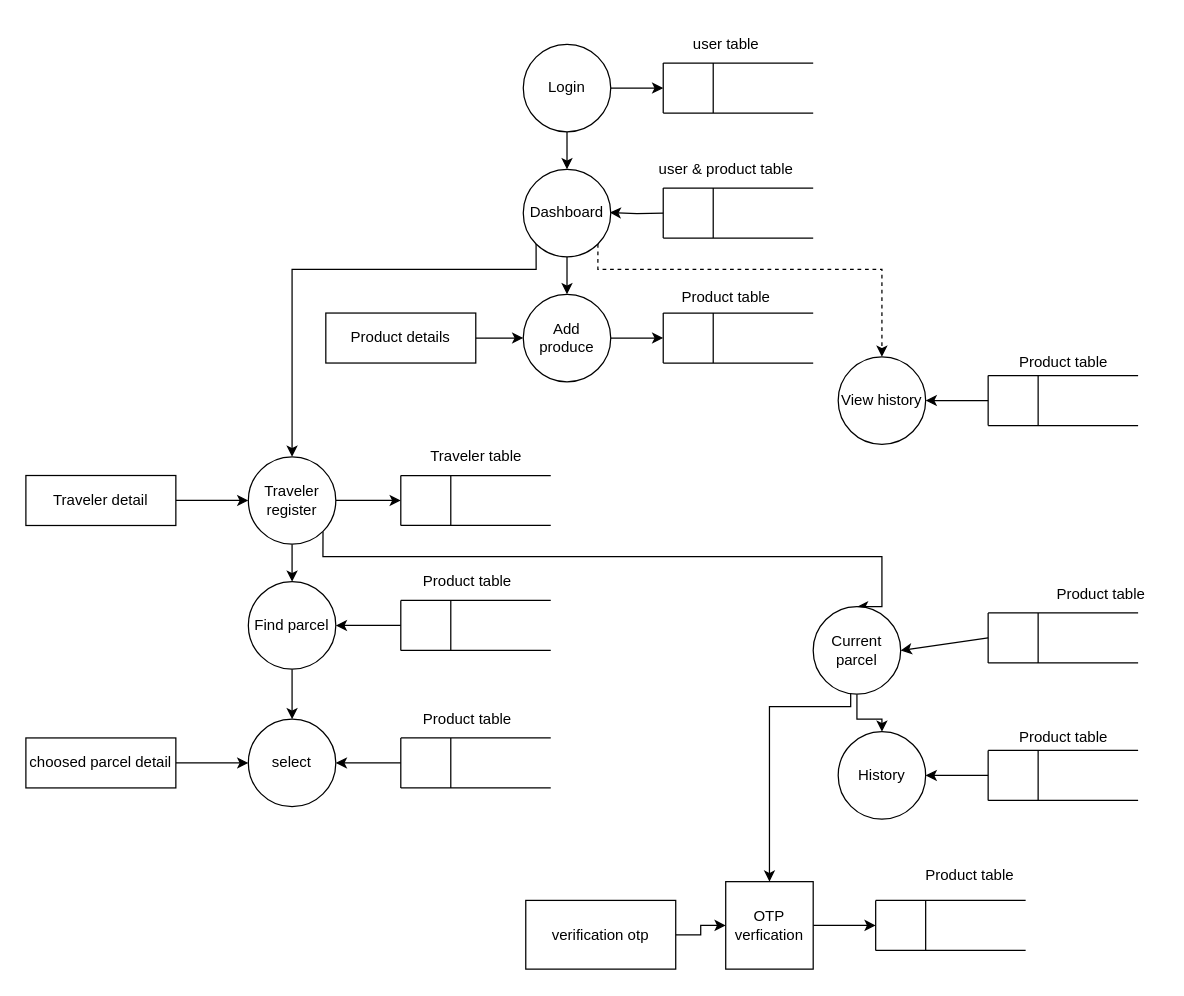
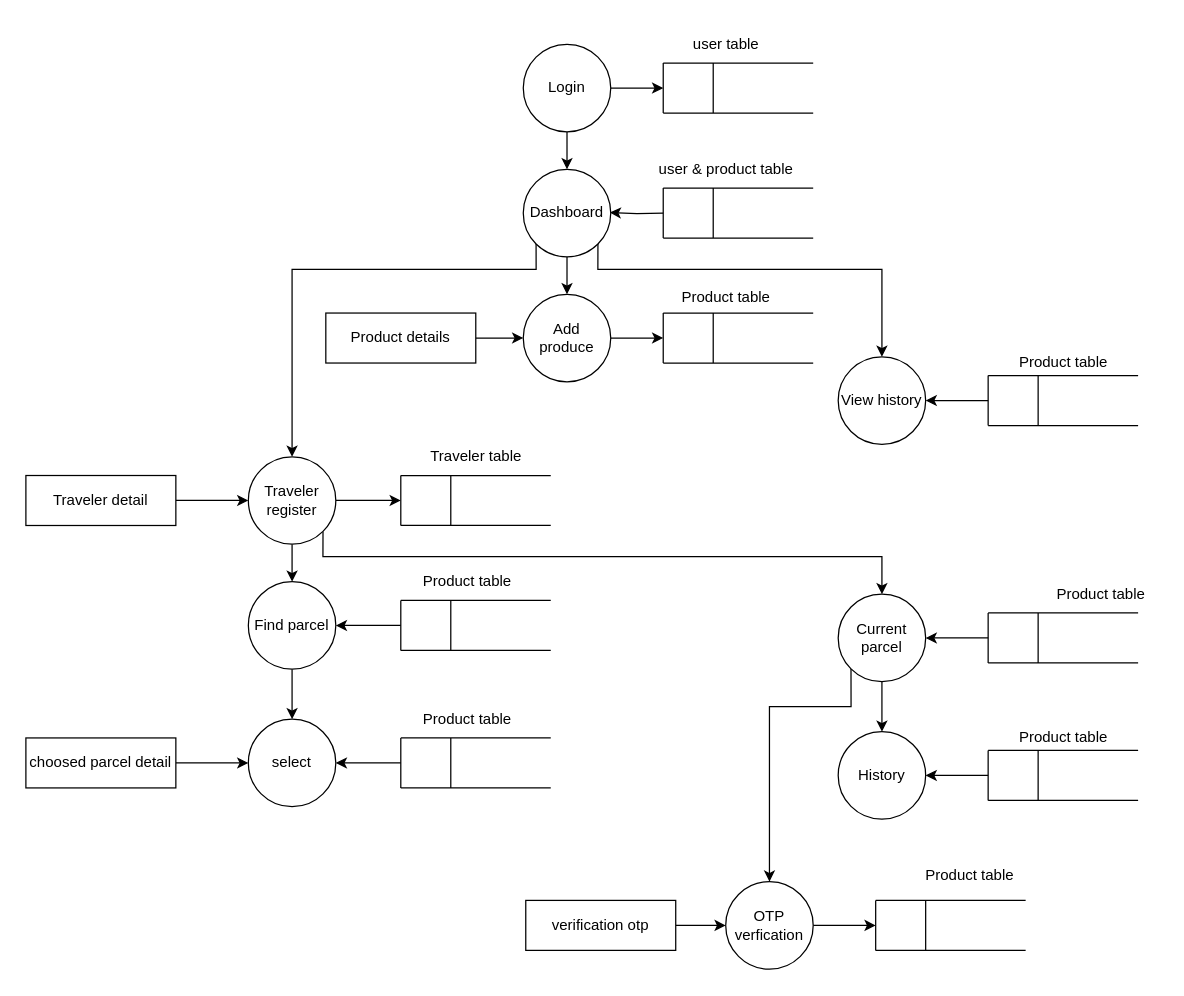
edge "Dashboard" -> "View history": style dashed -> solid
node "Current parcel": moved (857, 651) -> (882, 638)
node "OTP verfication": shape rectangle -> ellipse
node "verification otp": size 150x69 -> 150x50
